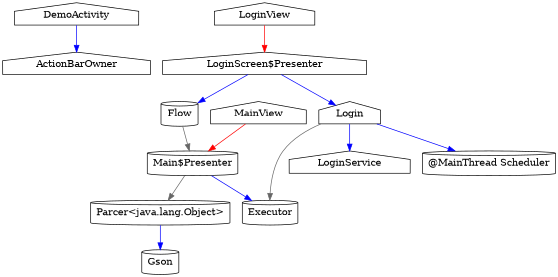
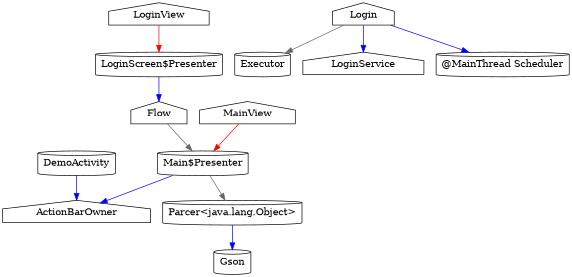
node "DemoActivity": shape house -> cylinder
node "LoginScreen$Presenter": shape house -> cylinder
edge "LoginScreen$Presenter" -> "Login": removed
node "Flow": shape cylinder -> house
edge "Main$Presenter" -> "Executor": now "Main$Presenter" -> "ActionBarOwner"
